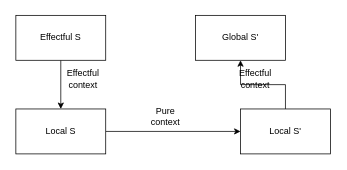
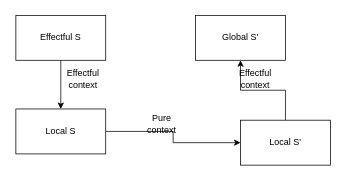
node "Pure context": moved (165, 117) -> (162, 124)
node "Local S'": moved (285, 132) -> (285, 143)
